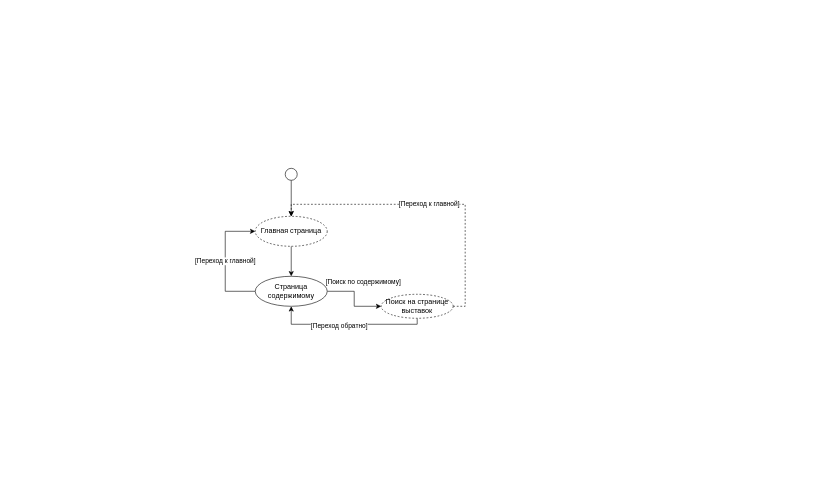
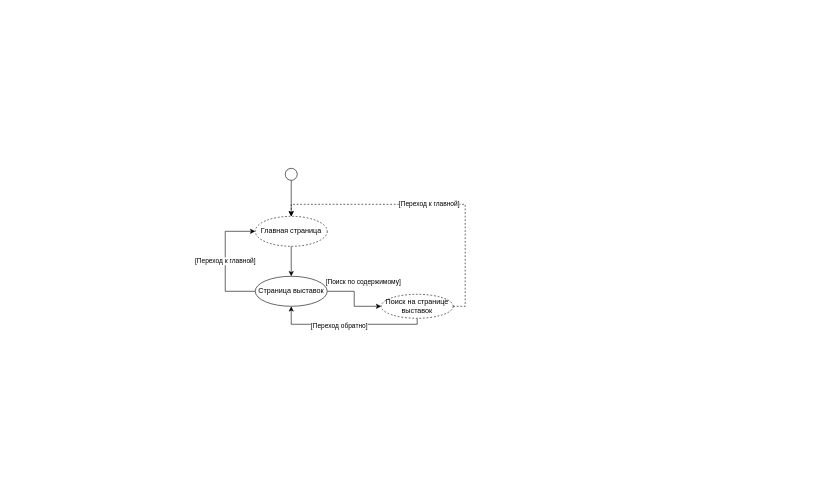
node "Страница содержимому": label "Страница содержимому" -> "Страница выставок"
